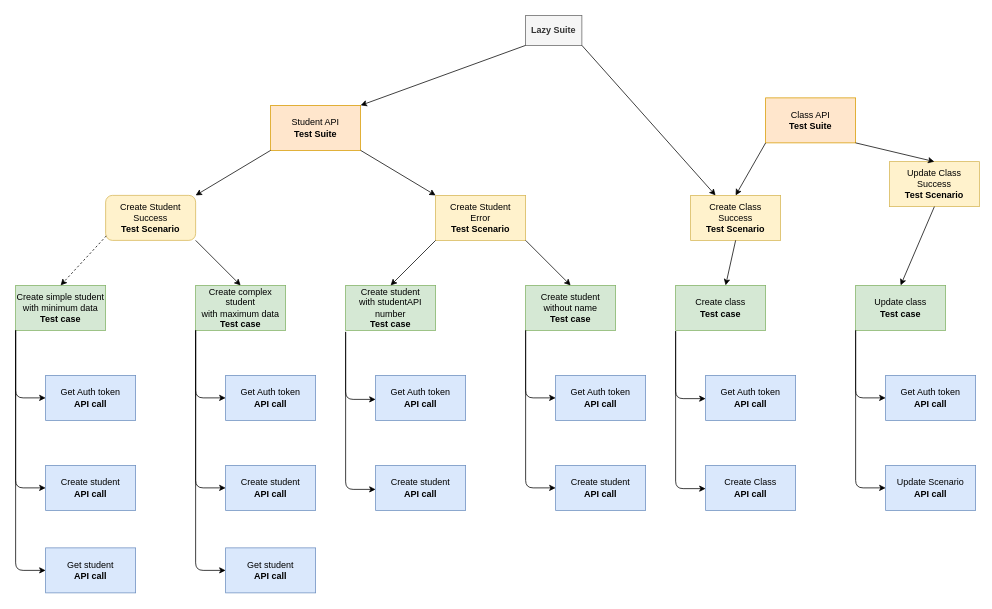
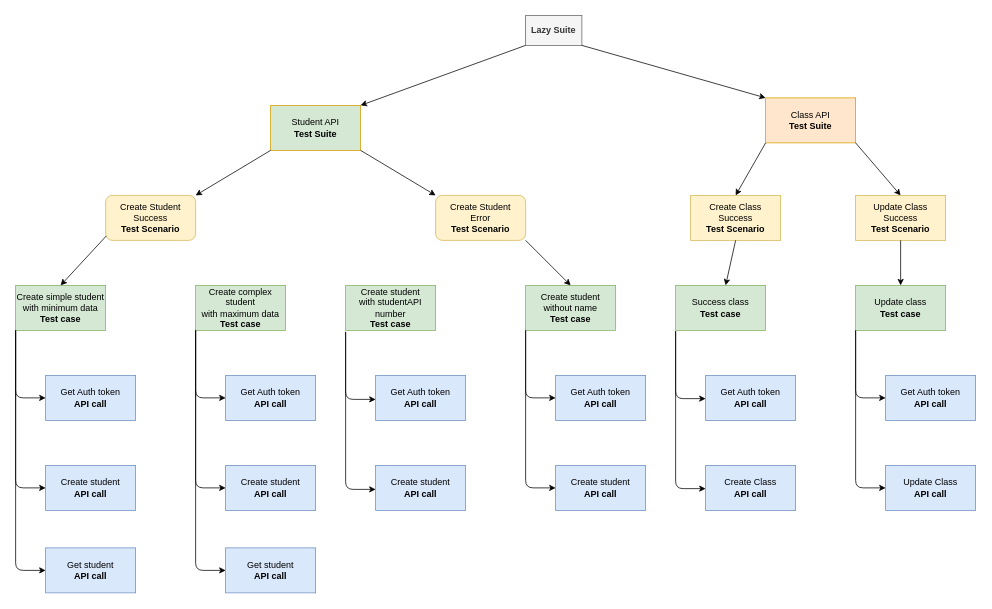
edge "Lazy Suite" -> "Create Class Success Test Scenario": now "Lazy Suite" -> "Class API Test Suite"
node "Student API Test Suite": fillcolor #ffe6cc -> #d5e8d4
node "Update Class Success Test Scenario": moved (934, 184) -> (900, 218)
node "Create Student Error Test Scenario": shape rectangle -> rounded rectangle
edge "Create Student Success Test Scenario" -> "Create simple student with minimum data Test case": style dashed -> solid
edge "Create Student Success Test Scenario" -> "Create complex studentwith maximum dataTest case": removed
edge "Create Student Error Test Scenario" -> "Create student with studentAPI number Test case": removed
node "Create classTest case": label "Create classTest case" -> "Success classTest case"
node "Update ScenarioAPI call": label "Update ScenarioAPI call" -> "Update ClassAPI call"
